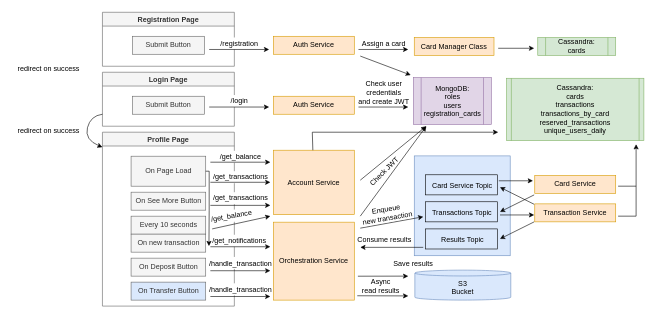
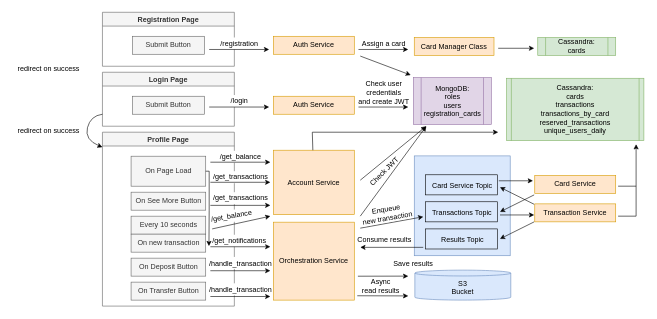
node "On Transfer Button": fillcolor #dae8fc -> #f5f5f5
